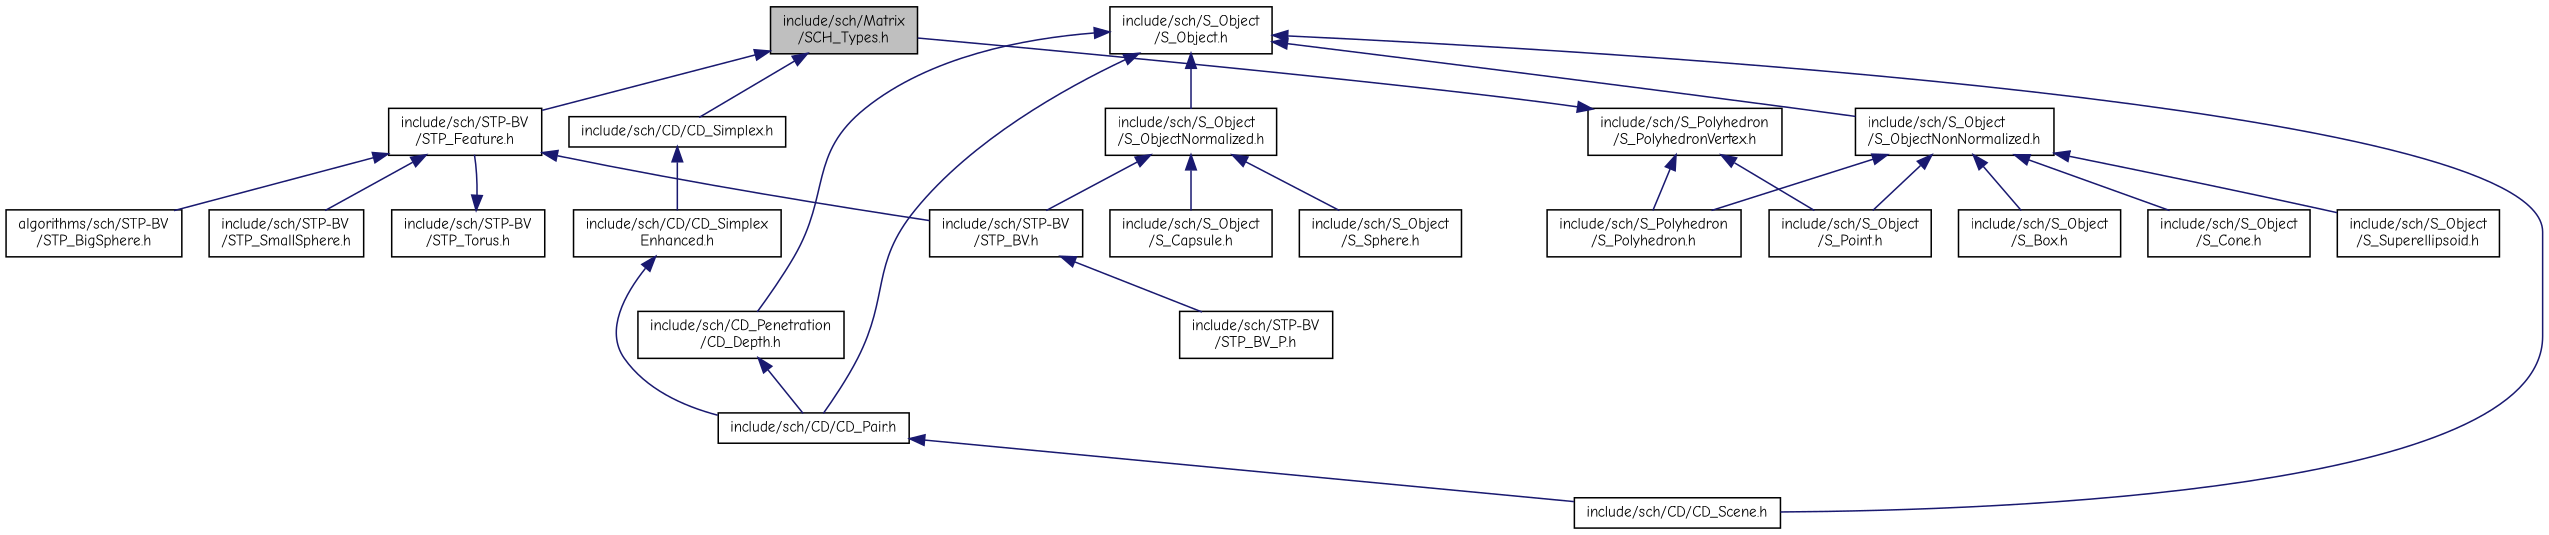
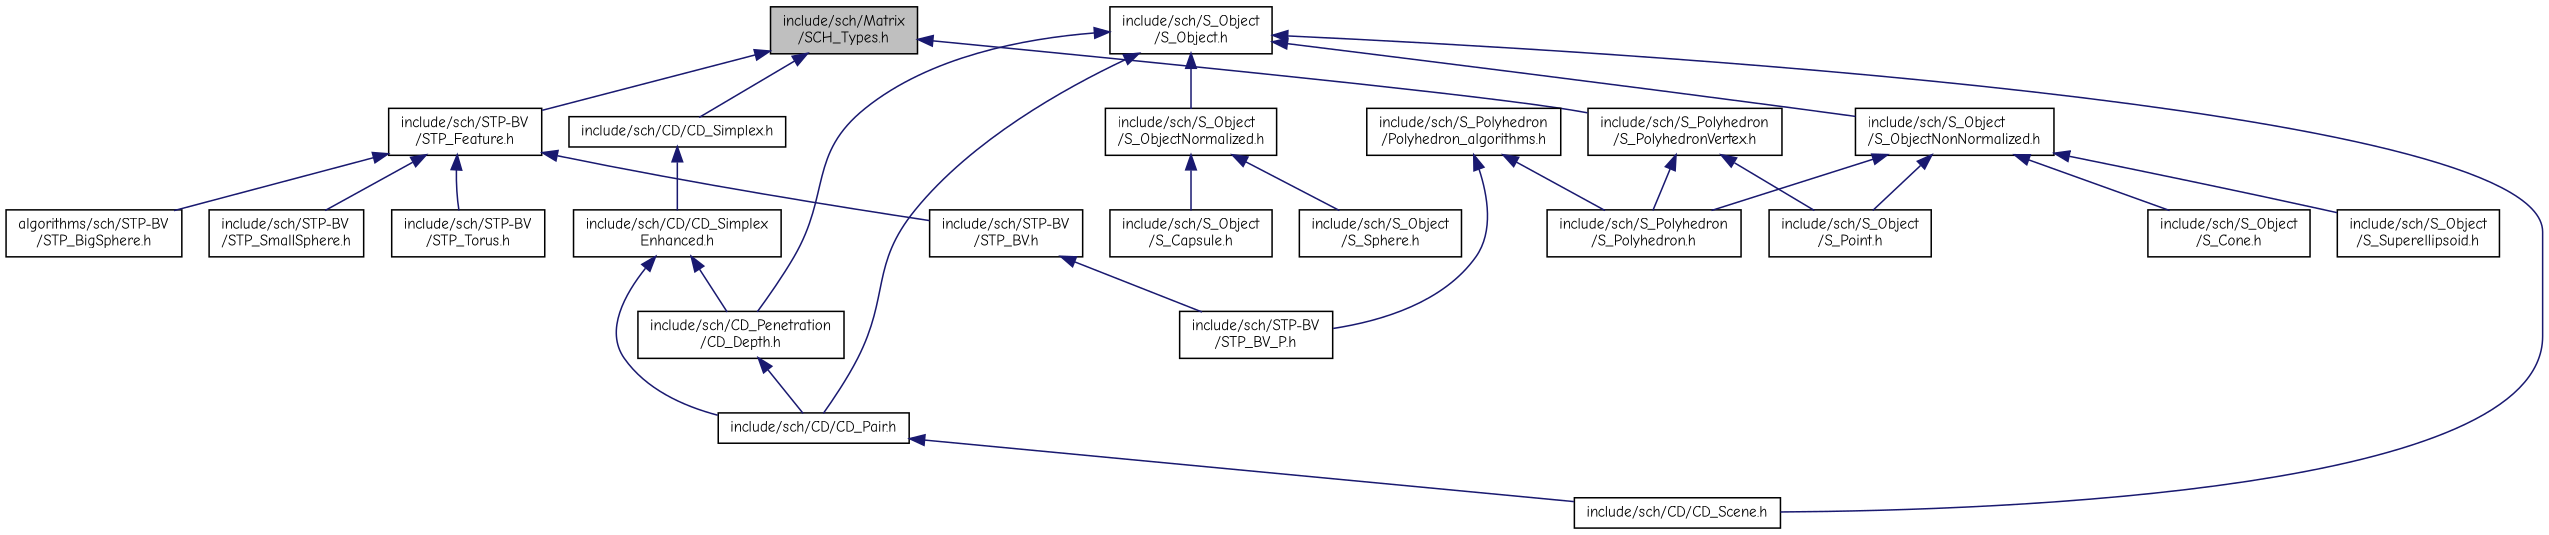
edge "include/sch/Matrix /SCH_Types.h" -> "include/sch/S_Polyhedron /S_PolyhedronVertex.h": reversed
node "include/sch/S_Polyhedron /Polyhedron_algorithms.h": added
edge "include/sch/STP-BV /STP_Feature.h" -> "include/sch/STP-BV /STP_Torus.h": reversed
edge "include/sch/STP-BV /STP_BV.h" -> "include/sch/S_Object /S_ObjectNormalized.h": removed
node "include/sch/S_Object /S_Box.h": removed
edge "include/sch/CD_Penetration /CD_Depth.h" -> "include/sch/CD/CD_Simplex Enhanced.h": added
